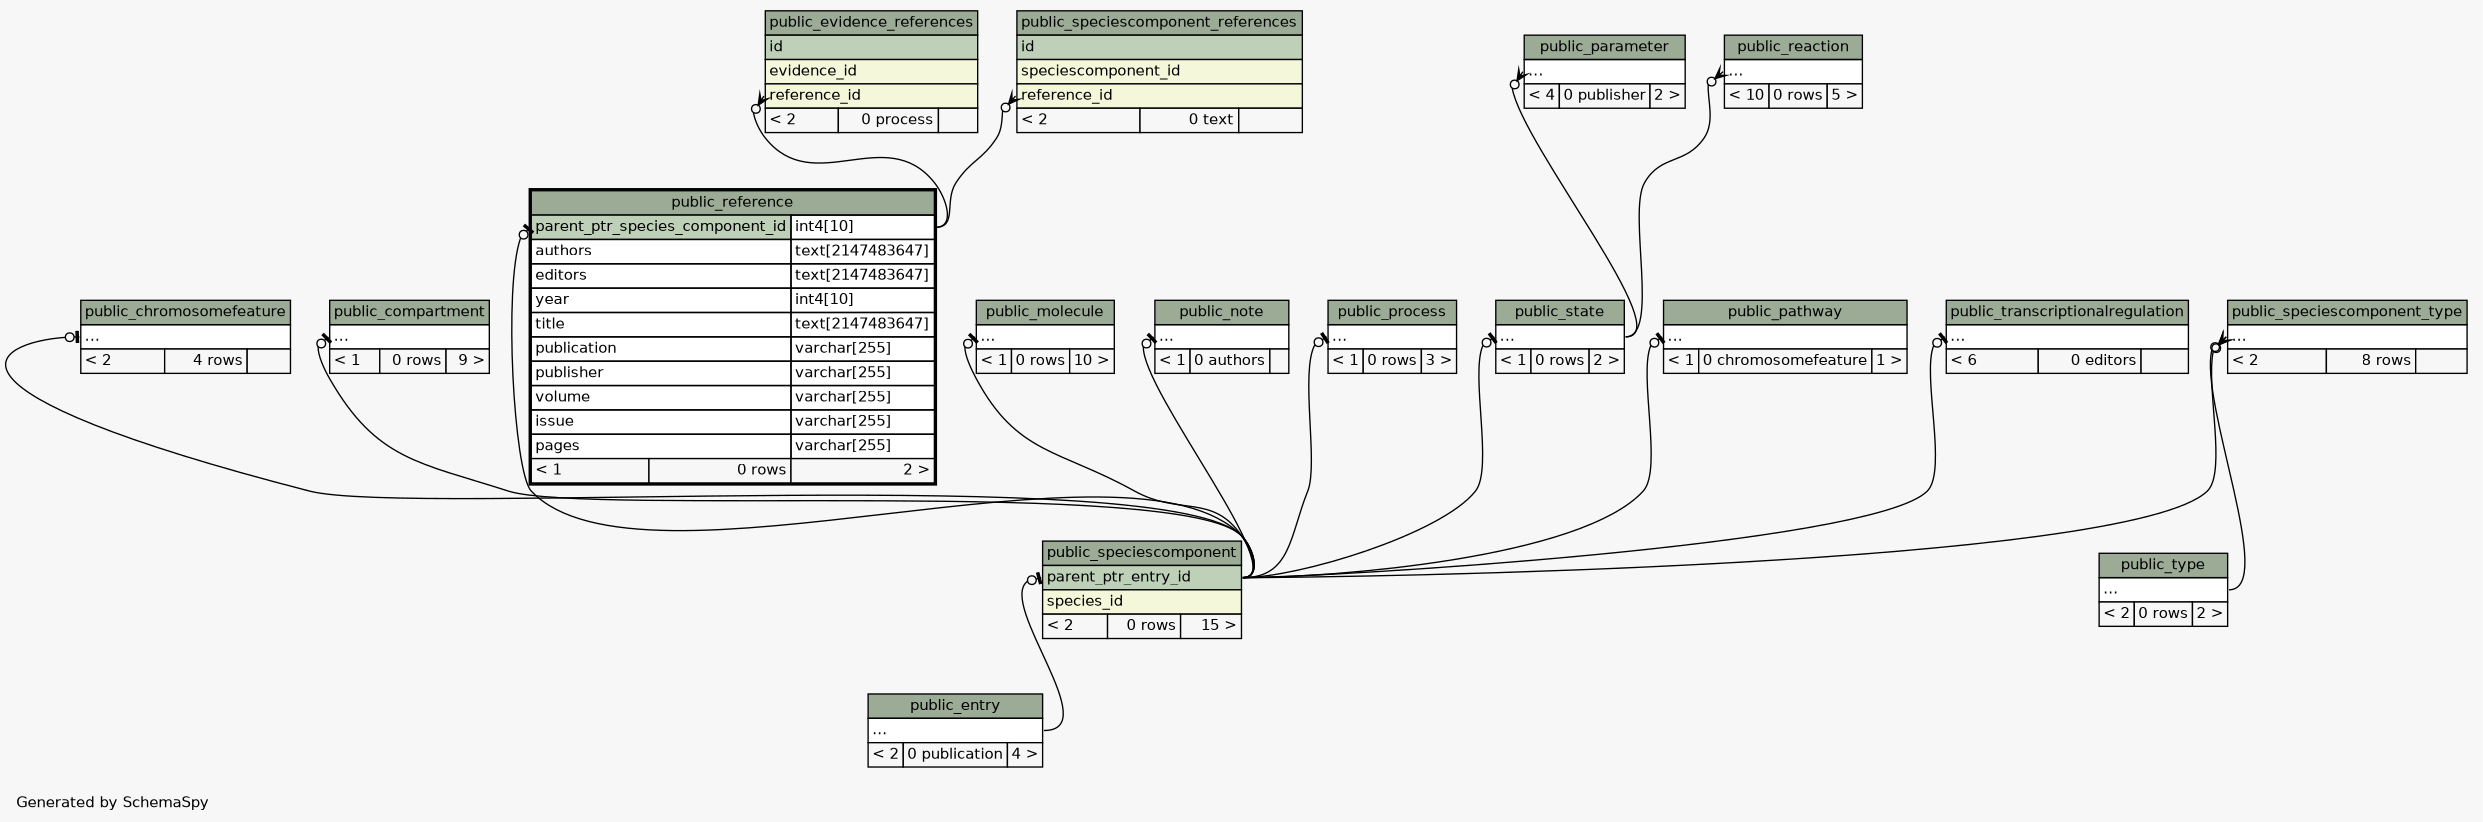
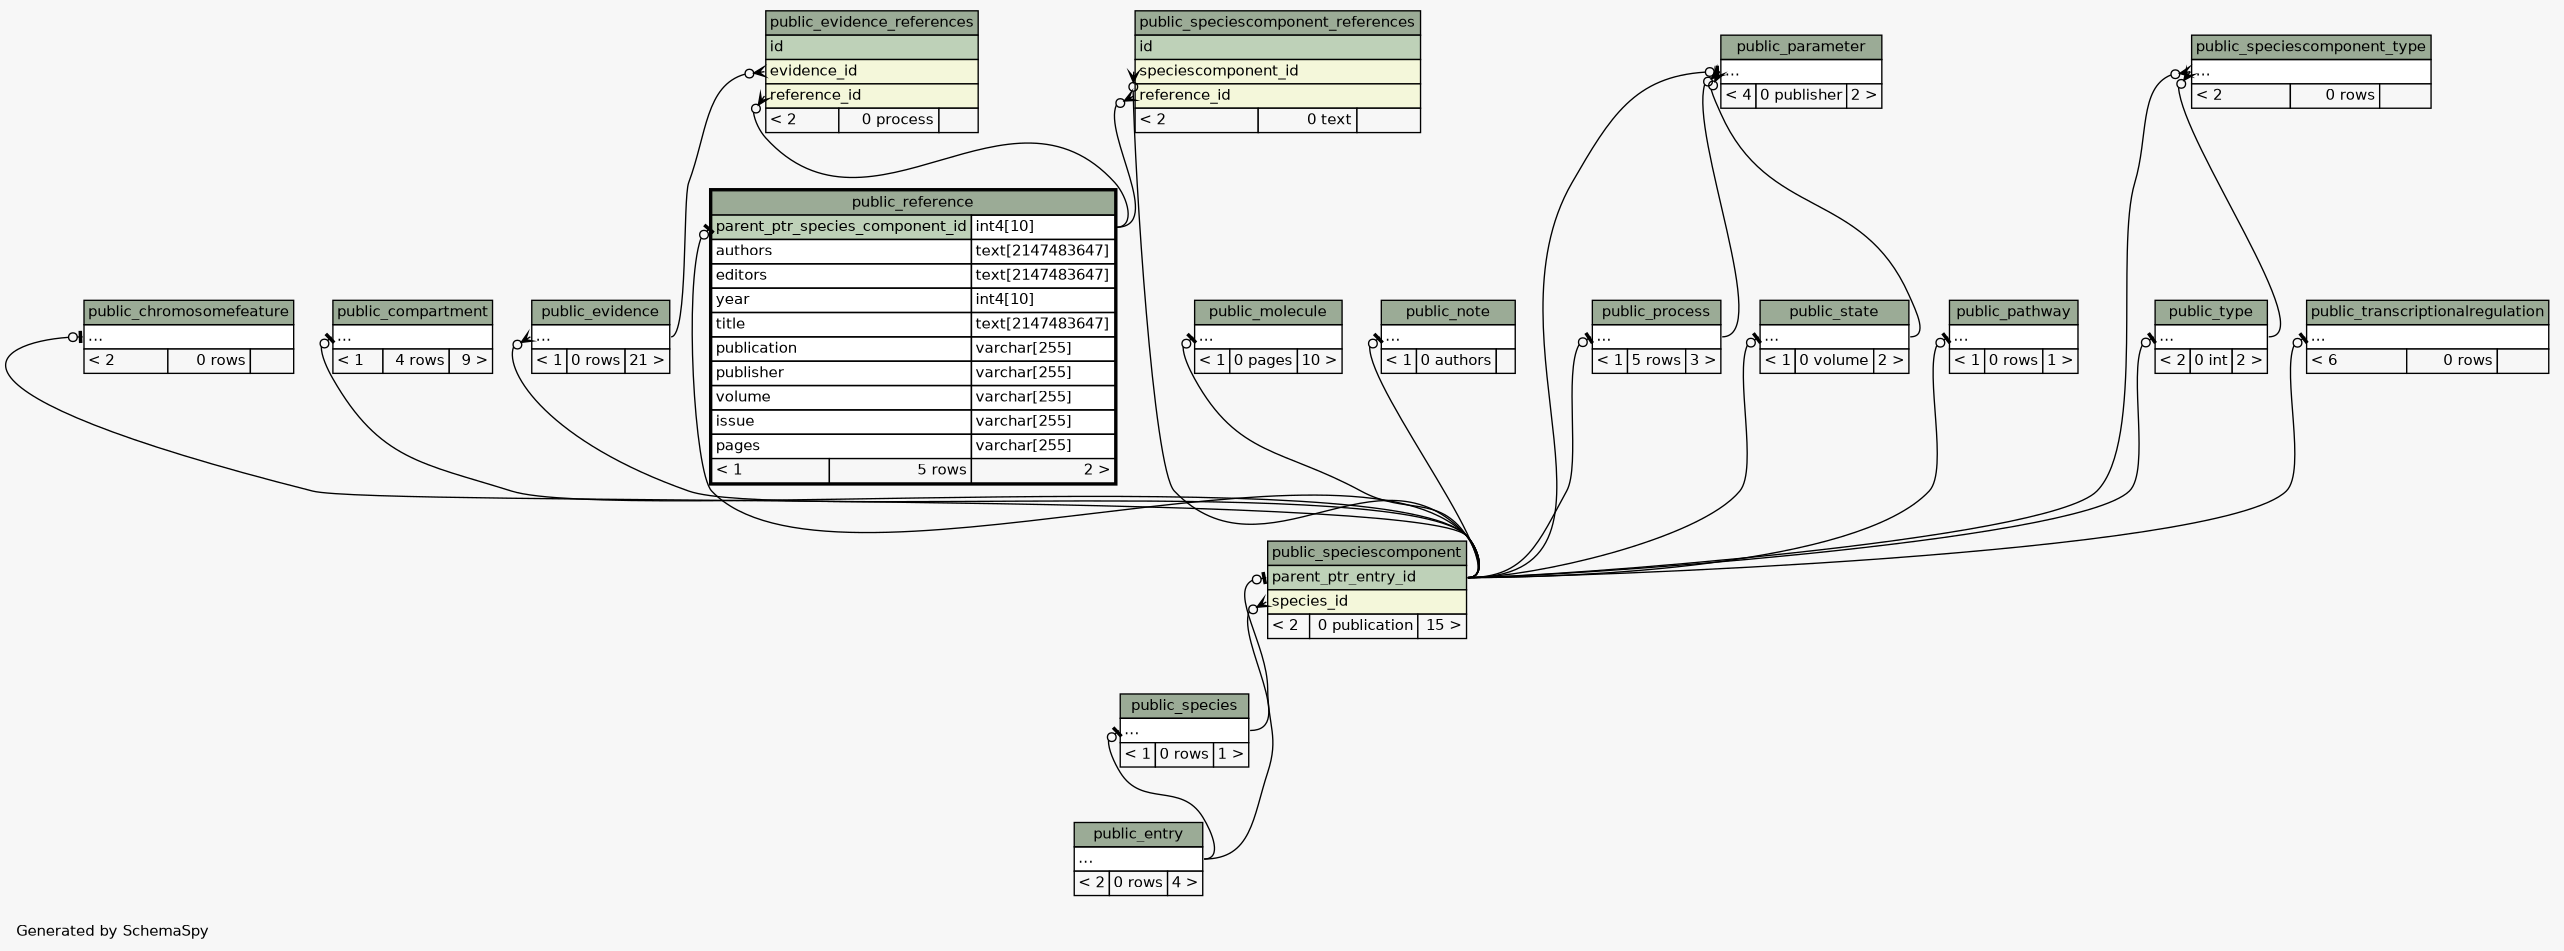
node "public_reaction": removed
edge "public_process" -> "public_parameter": added
edge "public_speciescomponent" -> "public_parameter": added
node "public_evidence": added
node "public_chromosomefeature": text "4 rows" -> "0 rows"
node "public_compartment": text "0 rows" -> "4 rows"
node "public_molecule": text "0 rows" -> "0 pages"
node "public_process": text "0 rows" -> "5 rows"
node "public_state": text "0 rows" -> "0 volume"
node "public_pathway": text "0 chromosomefeature" -> "0 rows"
node "public_transcriptionalregulation": text "0 editors" -> "0 rows"
node "public_speciescomponent_type": text "8 rows" -> "0 rows"
node "public_reference": text "0 rows" -> "5 rows"
edge "public_speciescomponent" -> "public_speciescomponent_references": added
edge "public_speciescomponent" -> "public_type": added
node "public_type": text "0 rows" -> "0 int"
node "public_speciescomponent": text "0 rows" -> "0 publication"
node "public_species": added
node "public_entry": text "0 publication" -> "0 rows"
